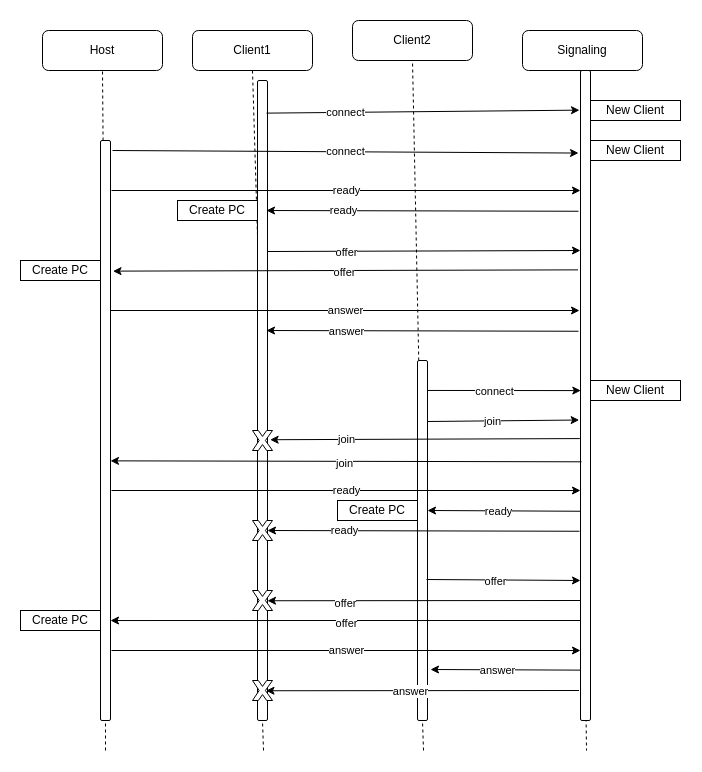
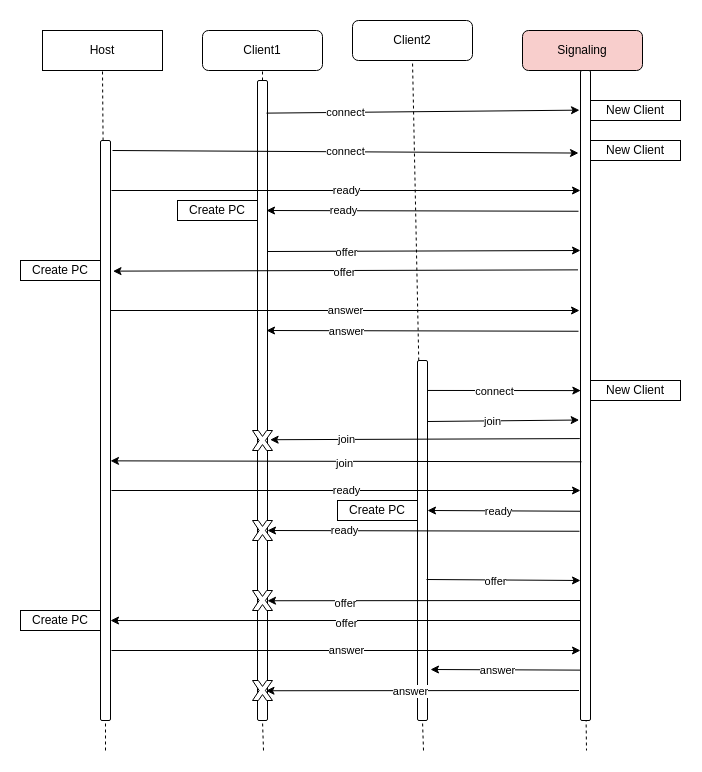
node "Host": shape rounded rectangle -> rectangle
node "Client1": moved (253, 51) -> (263, 51)
node "Signaling": fillcolor #ffffff -> #f8cecc
